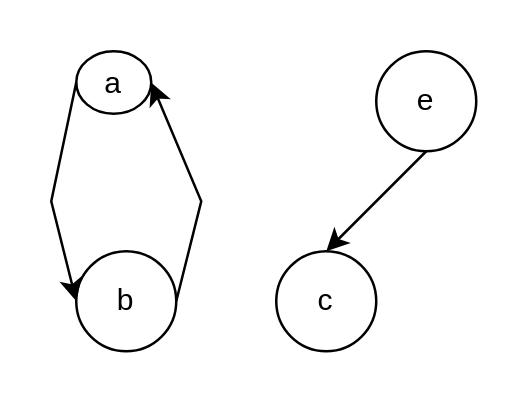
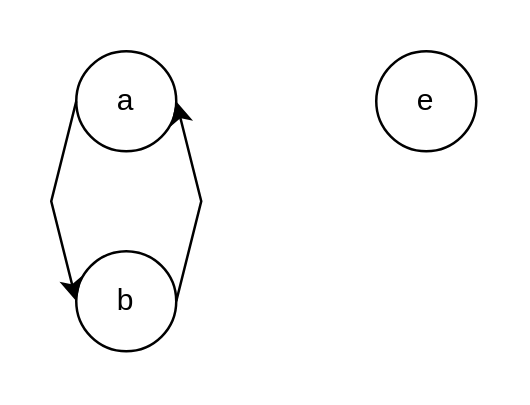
node "a": size 75x63 -> 100x100
edge "e" -> "c": removed
node "c": removed
